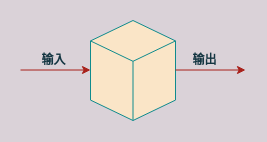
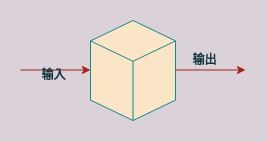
node "输入": moved (54, 61) -> (54, 76)
